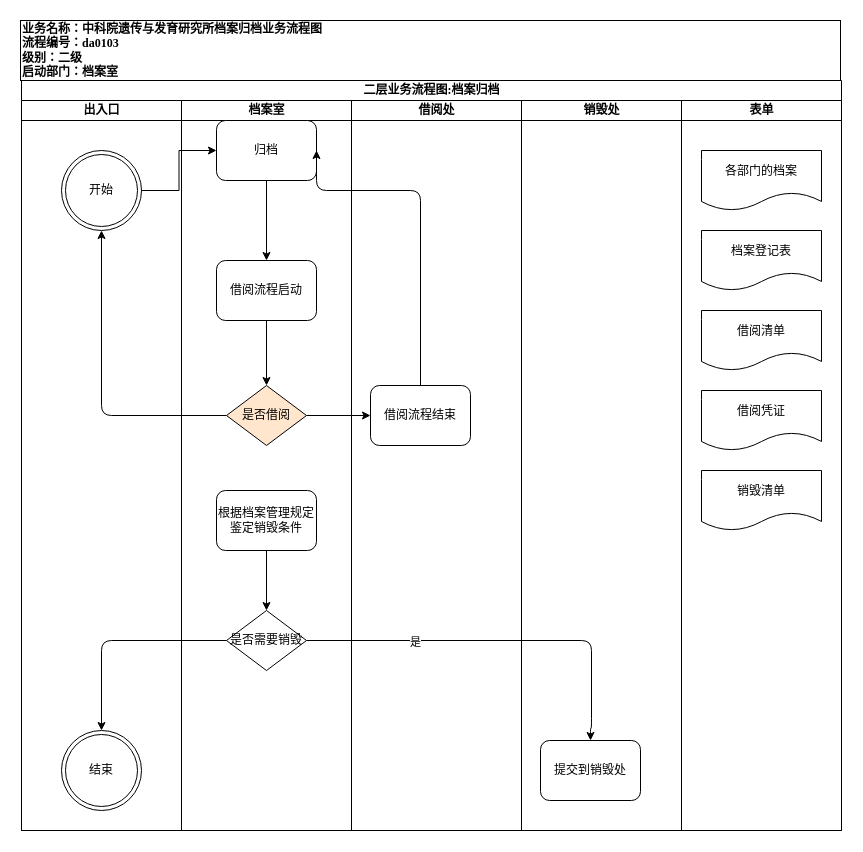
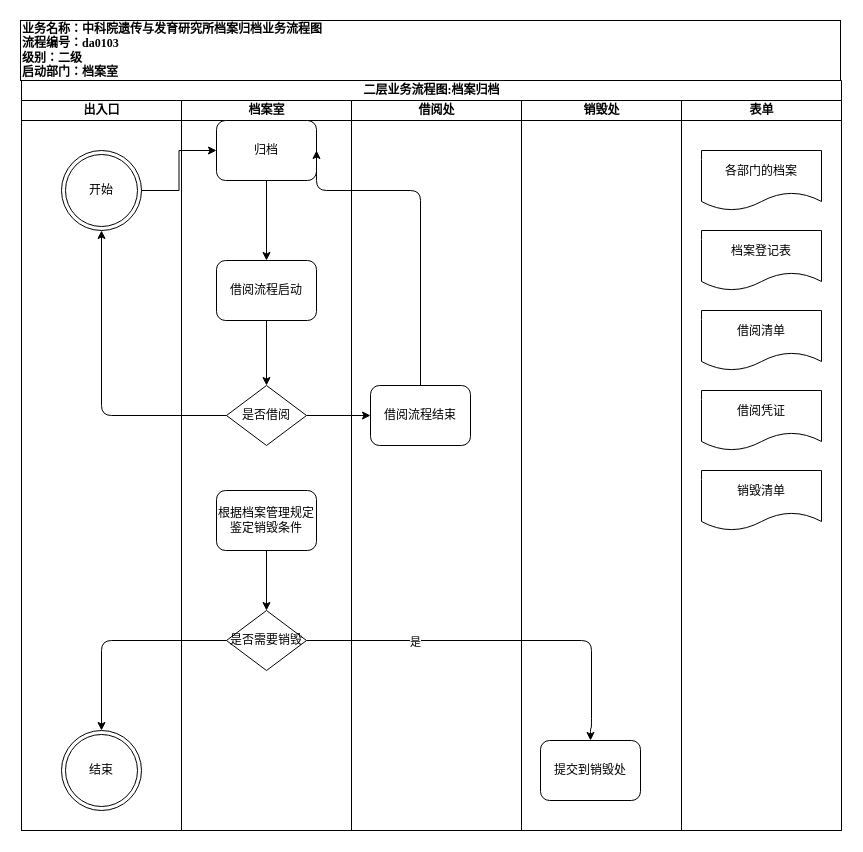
node "是否借阅": fillcolor #ffe6cc -> #ffffff
